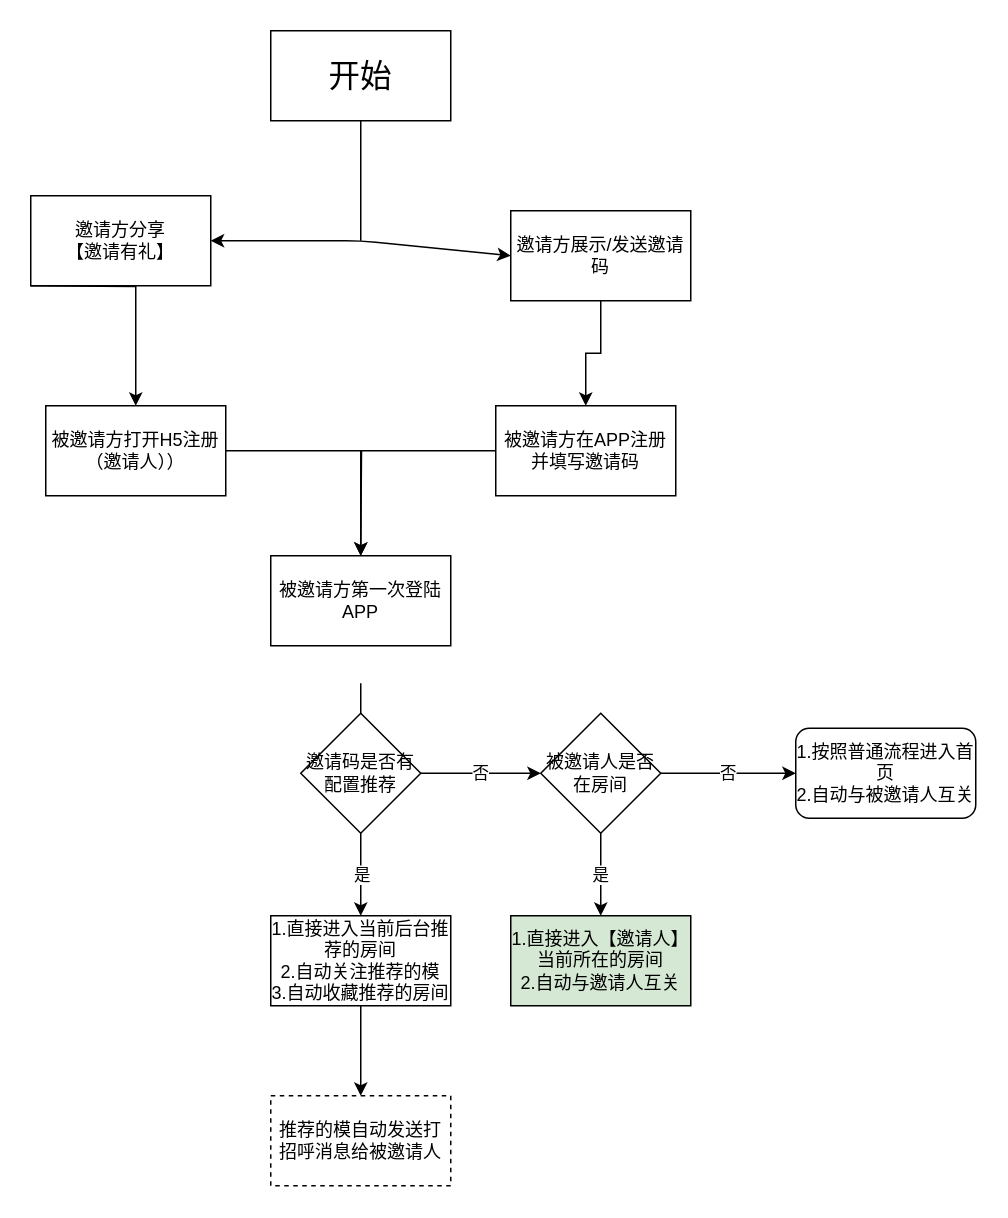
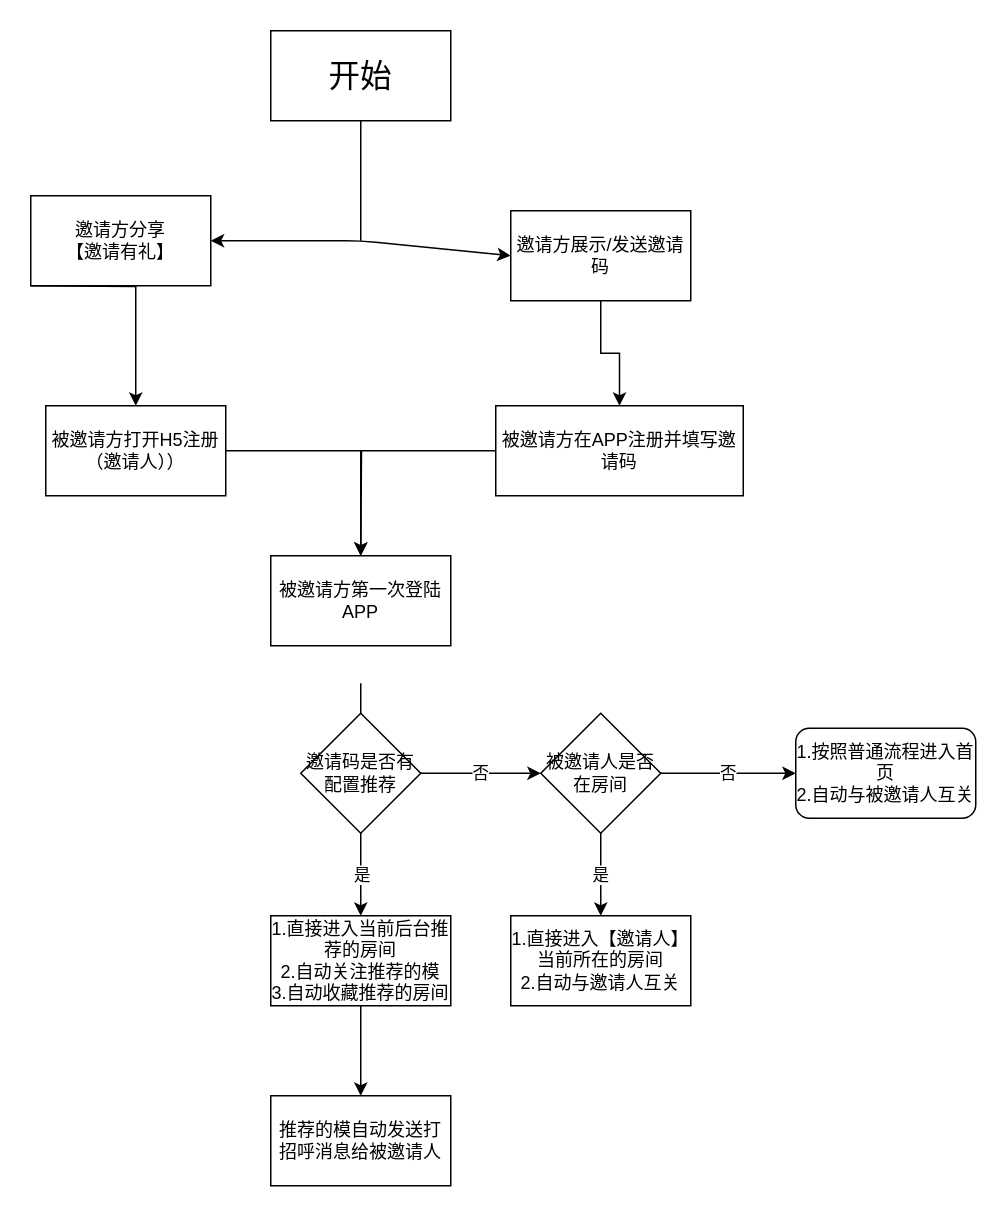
node "被邀请方在APP注册并填写邀请码": size 180x90 -> 248x90
node "1.直接进入【邀请人】当前所在的房间 2.自动与邀请人互关": fillcolor #d5e8d4 -> #ffffff
node "推荐的模自动发送打招呼消息给被邀请人": style dashed -> solid
